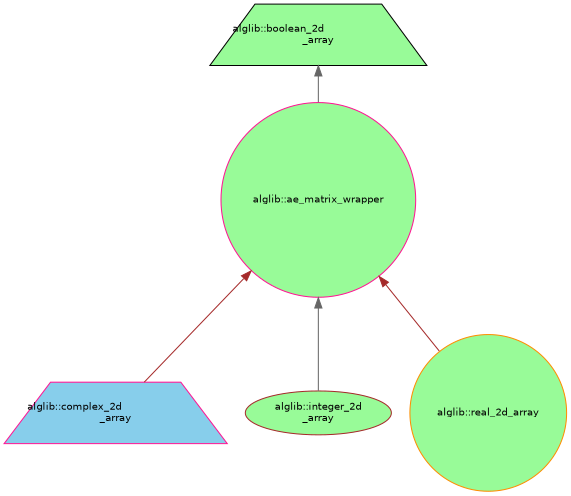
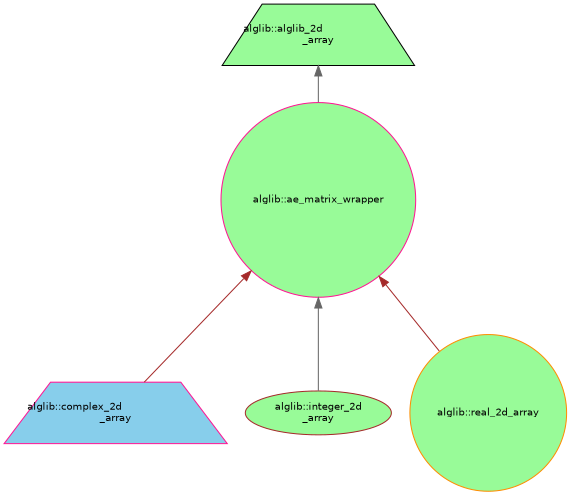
node "alglib::boolean_2d _array": label "alglib::boolean_2d _array" -> "alglib::alglib_2d _array"
